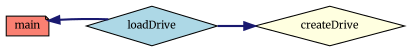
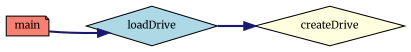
edge "loadDrive" -> "main": reversed
